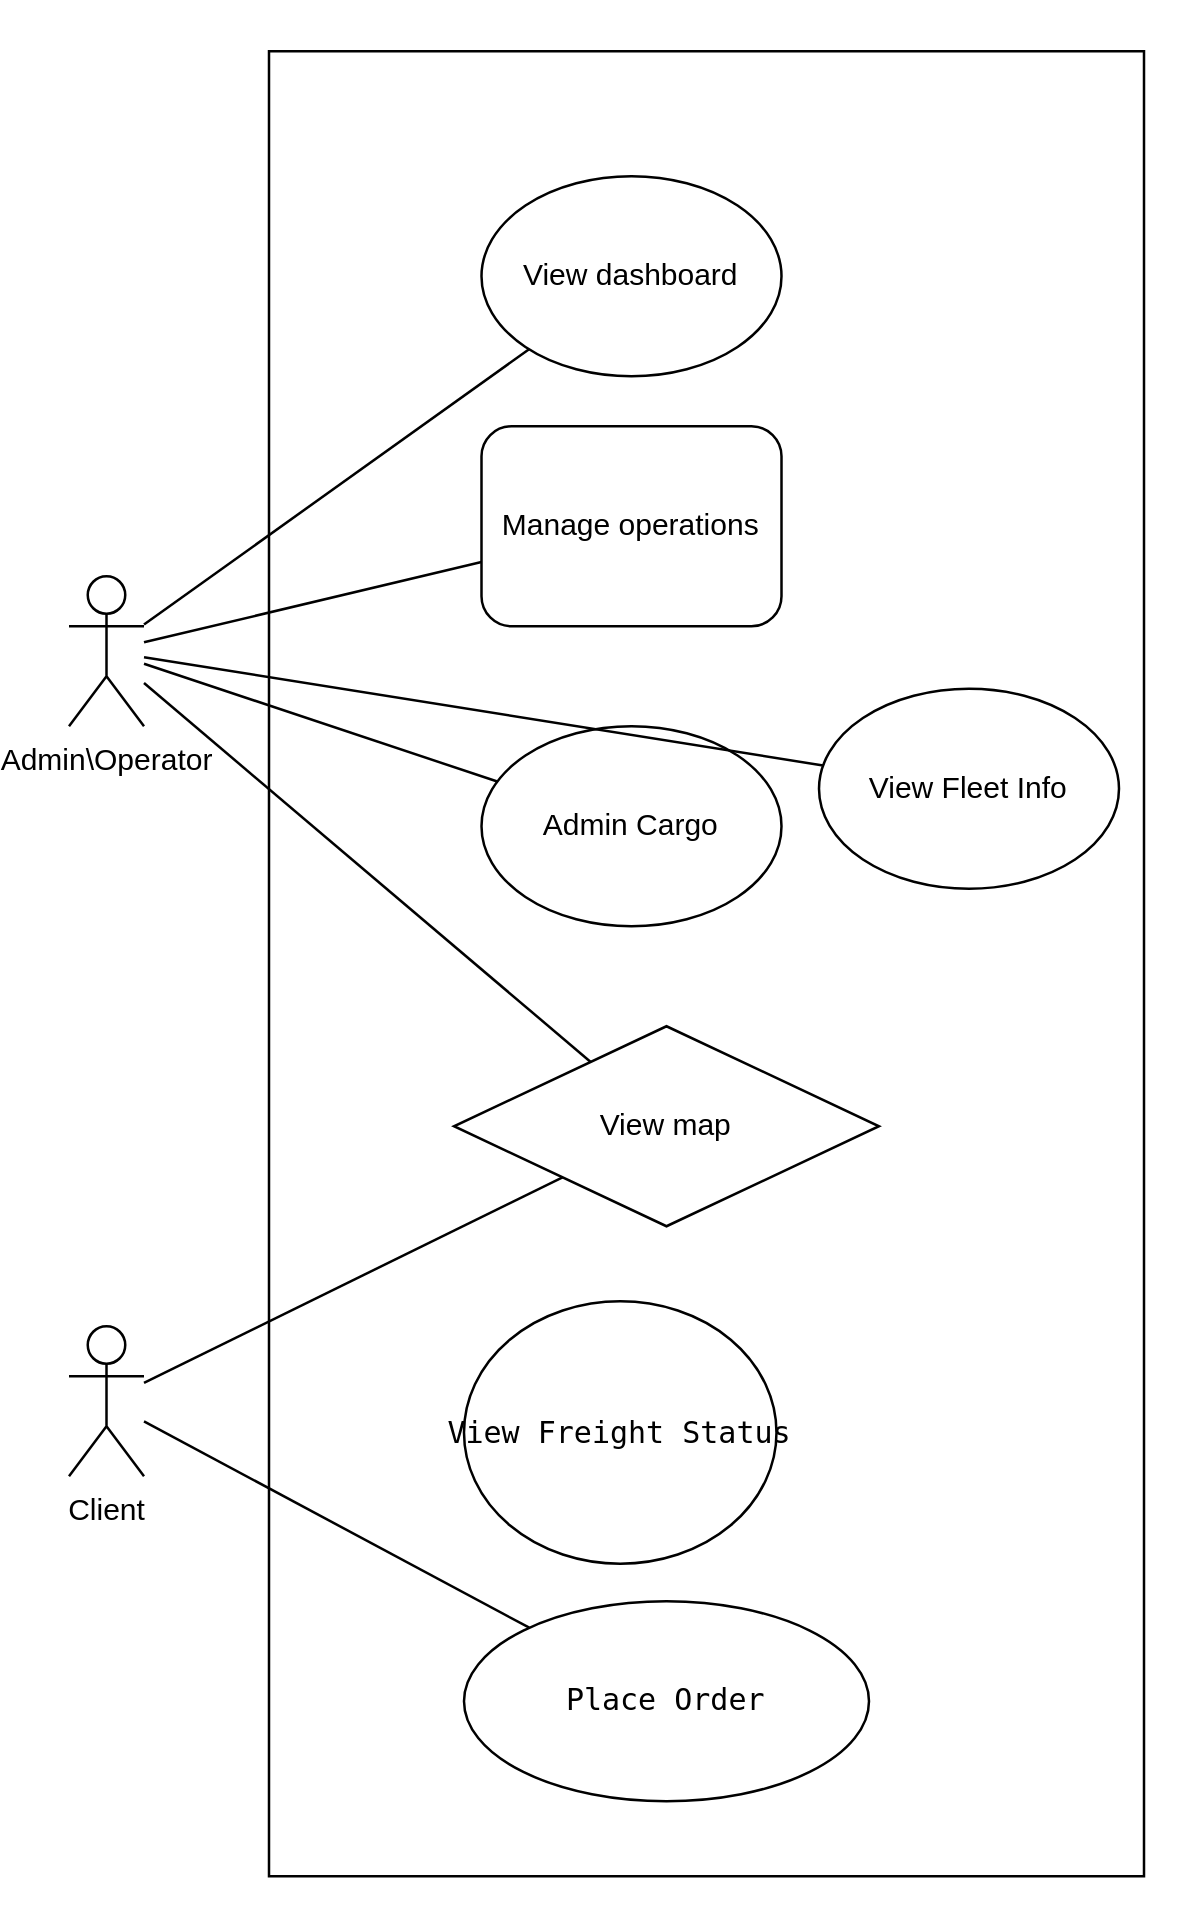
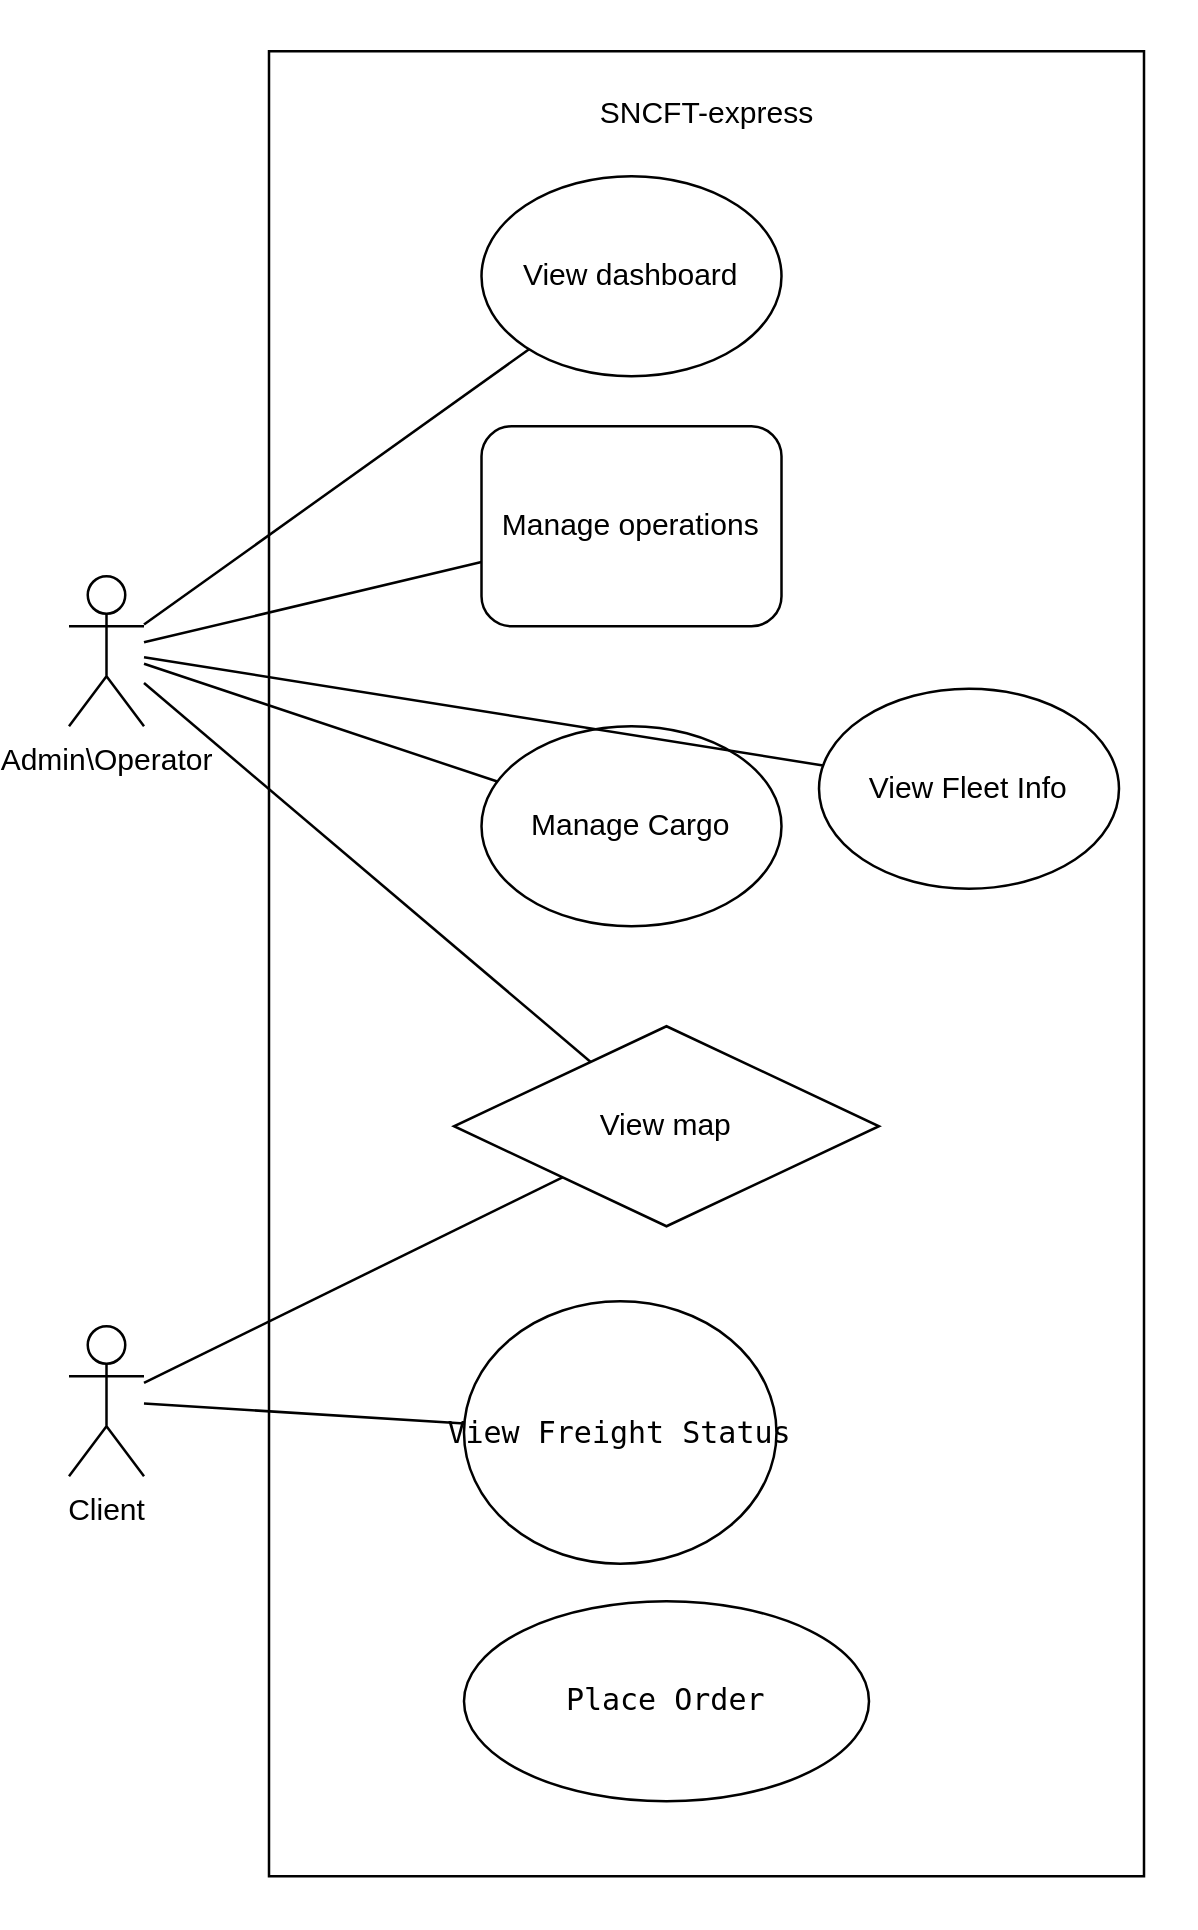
node "SNCFT-express": added
node "Admin Cargo": label "Admin Cargo" -> "Manage Cargo"
edge "Client" -- "View Freight Status": added
edge "Client" -- "Place Order": removed
